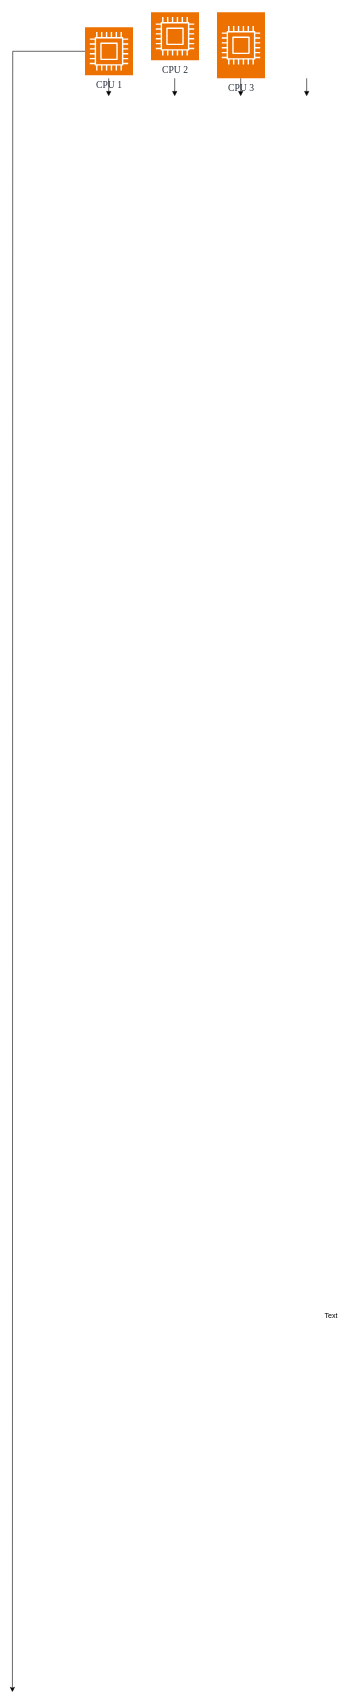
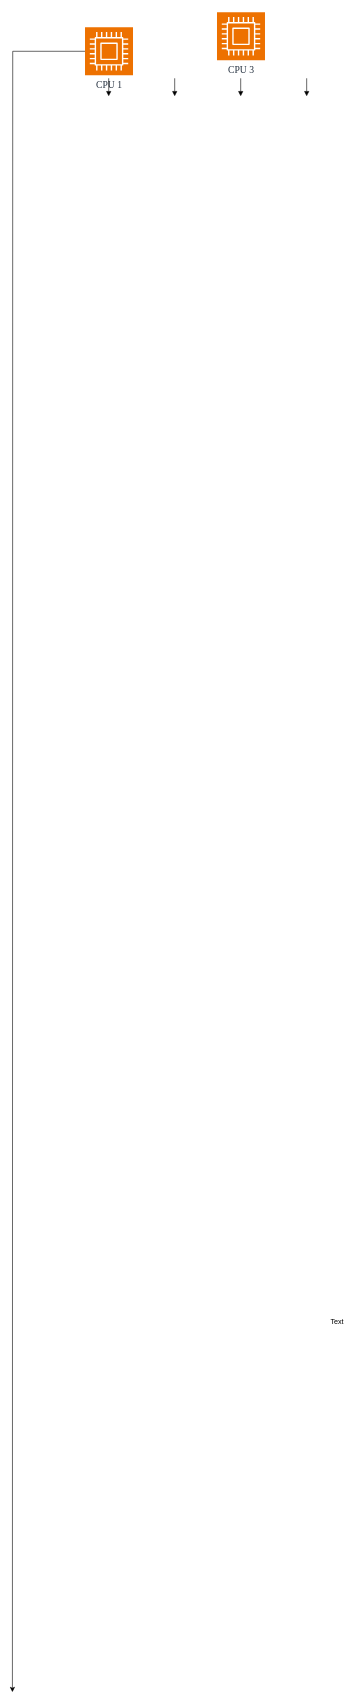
node "CPU 2": removed
node "CPU 3": size 48x66 -> 48x48
node "Text": moved (331, 1316) -> (337, 1322)
